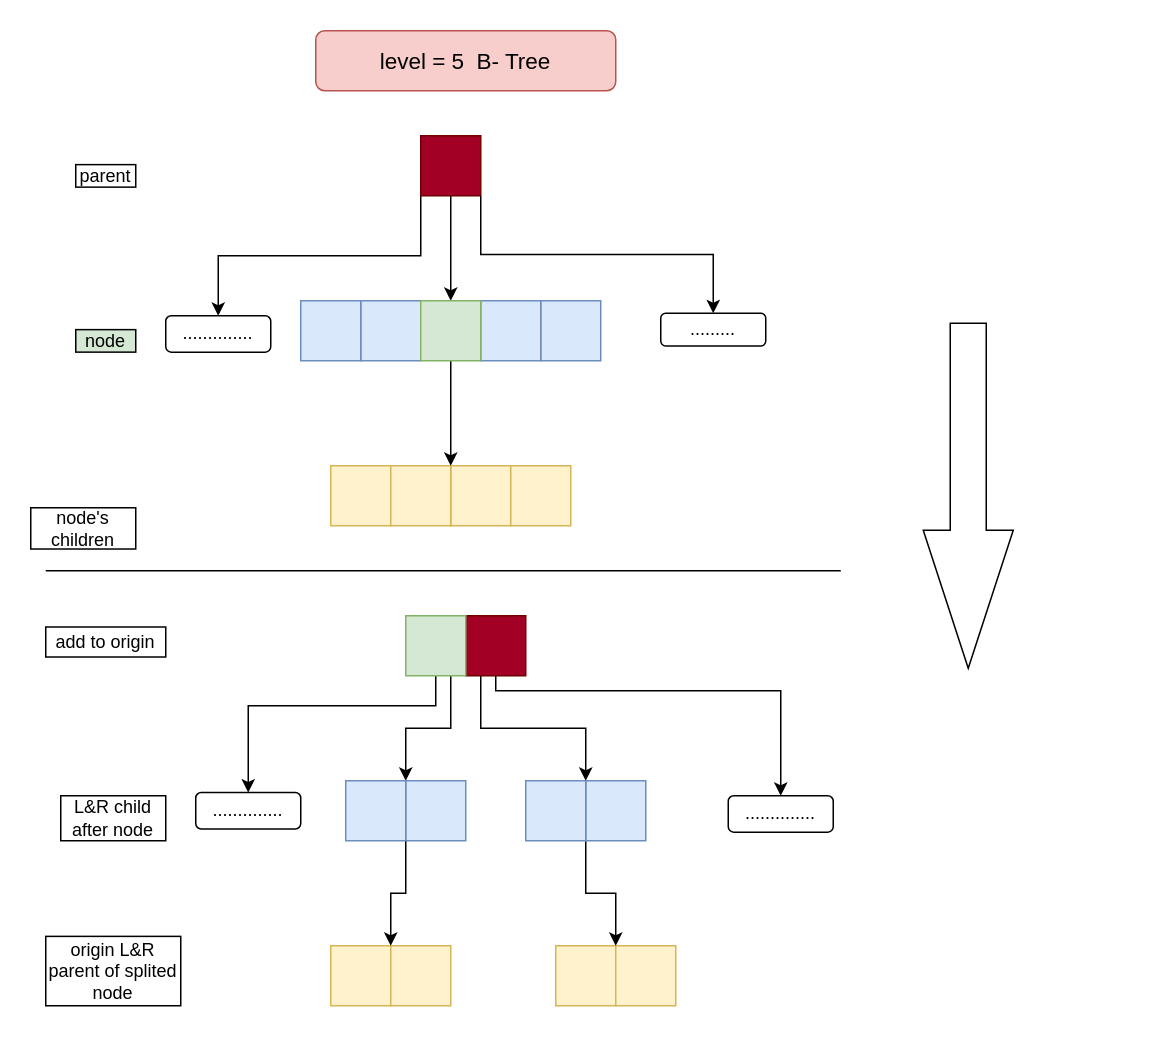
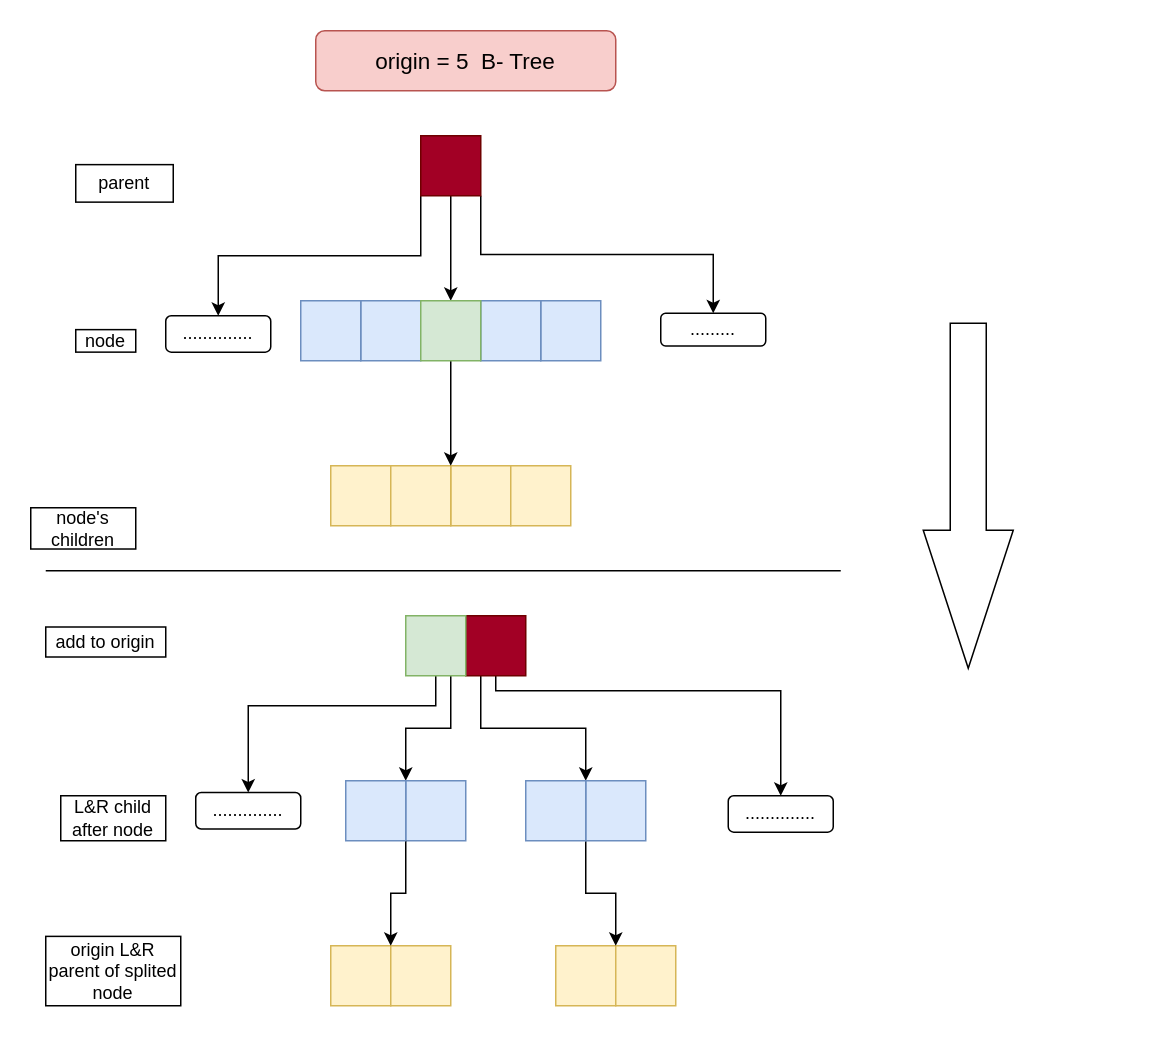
node "level = 5 B- Tree": label "level = 5 B- Tree" -> "origin = 5 B- Tree"
node "parent": size 60x23 -> 98x38
node "node": fillcolor #d5e8d4 -> #ffffff
